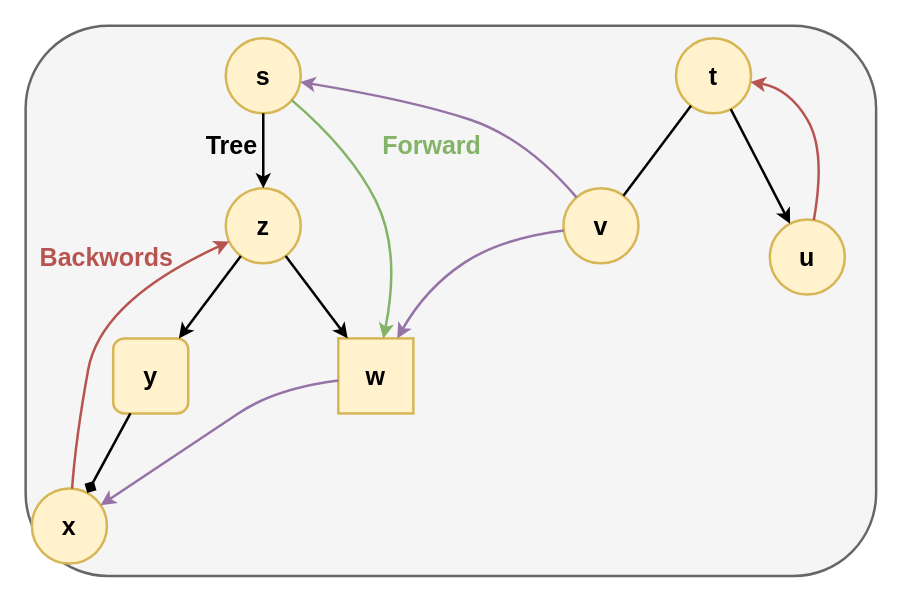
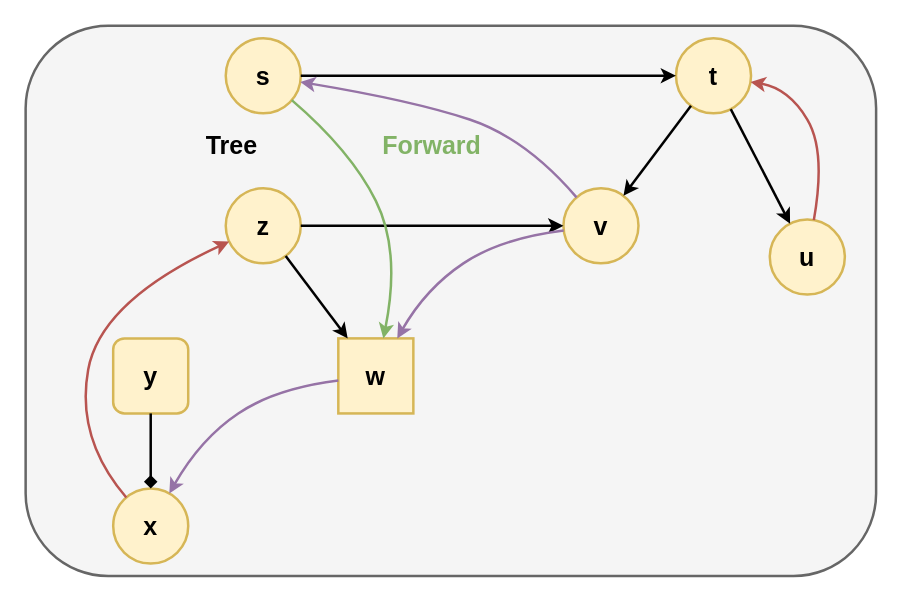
edge "s" -> "z": now "s" -> "t"
edge "t" -- "v": arrowhead none -> classic
node "Backwords": removed
edge "z" -> "y": now "z" -> "v"
node "x": moved (69, 526) -> (151, 526)
